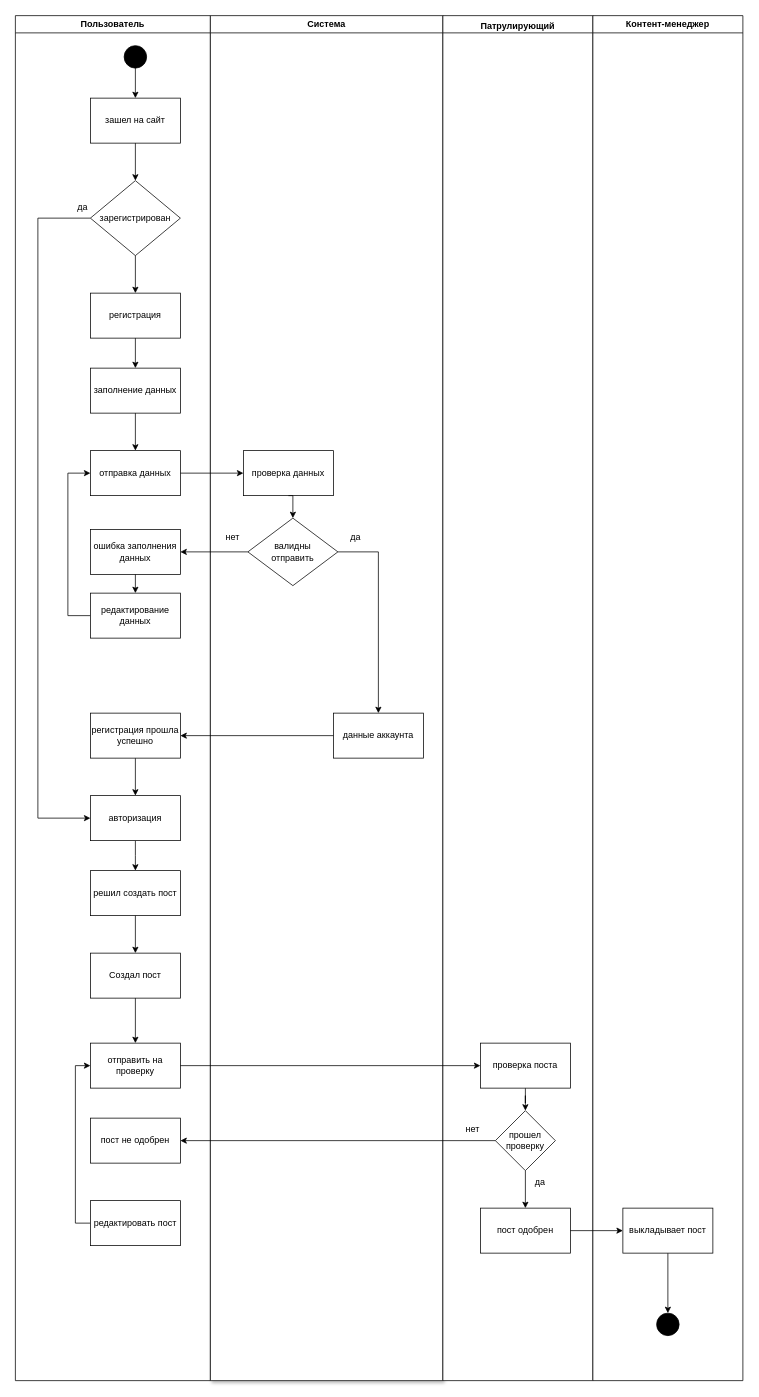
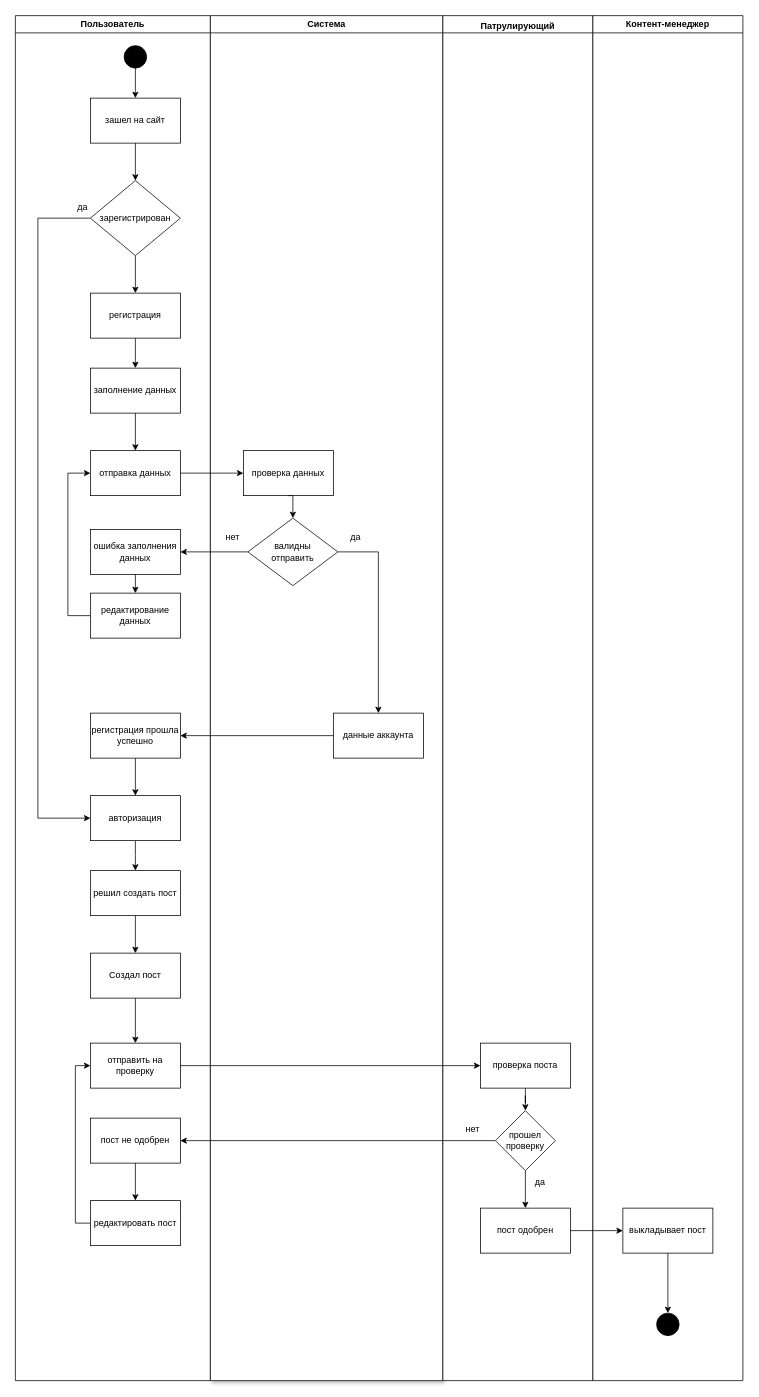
edge "пост не одобрен" -> "редактировать пост": added
